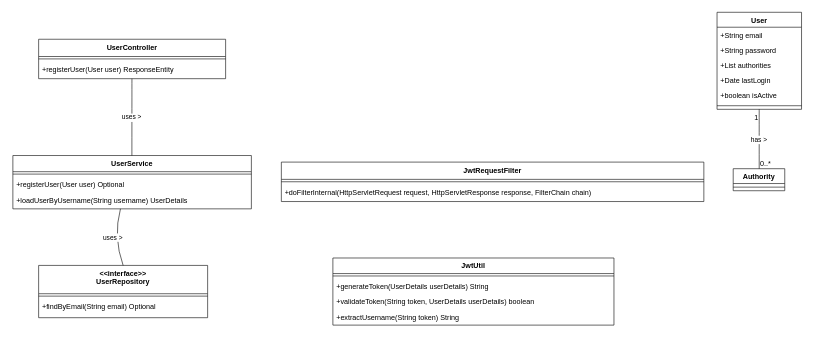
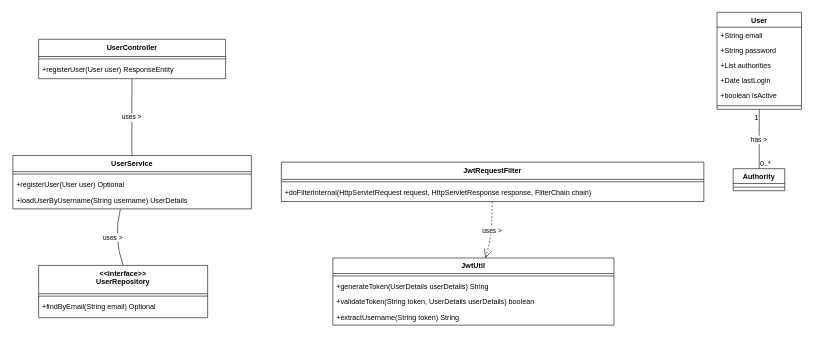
edge "JwtRequestFilter" -> "JwtUtil": added, label "uses >"
